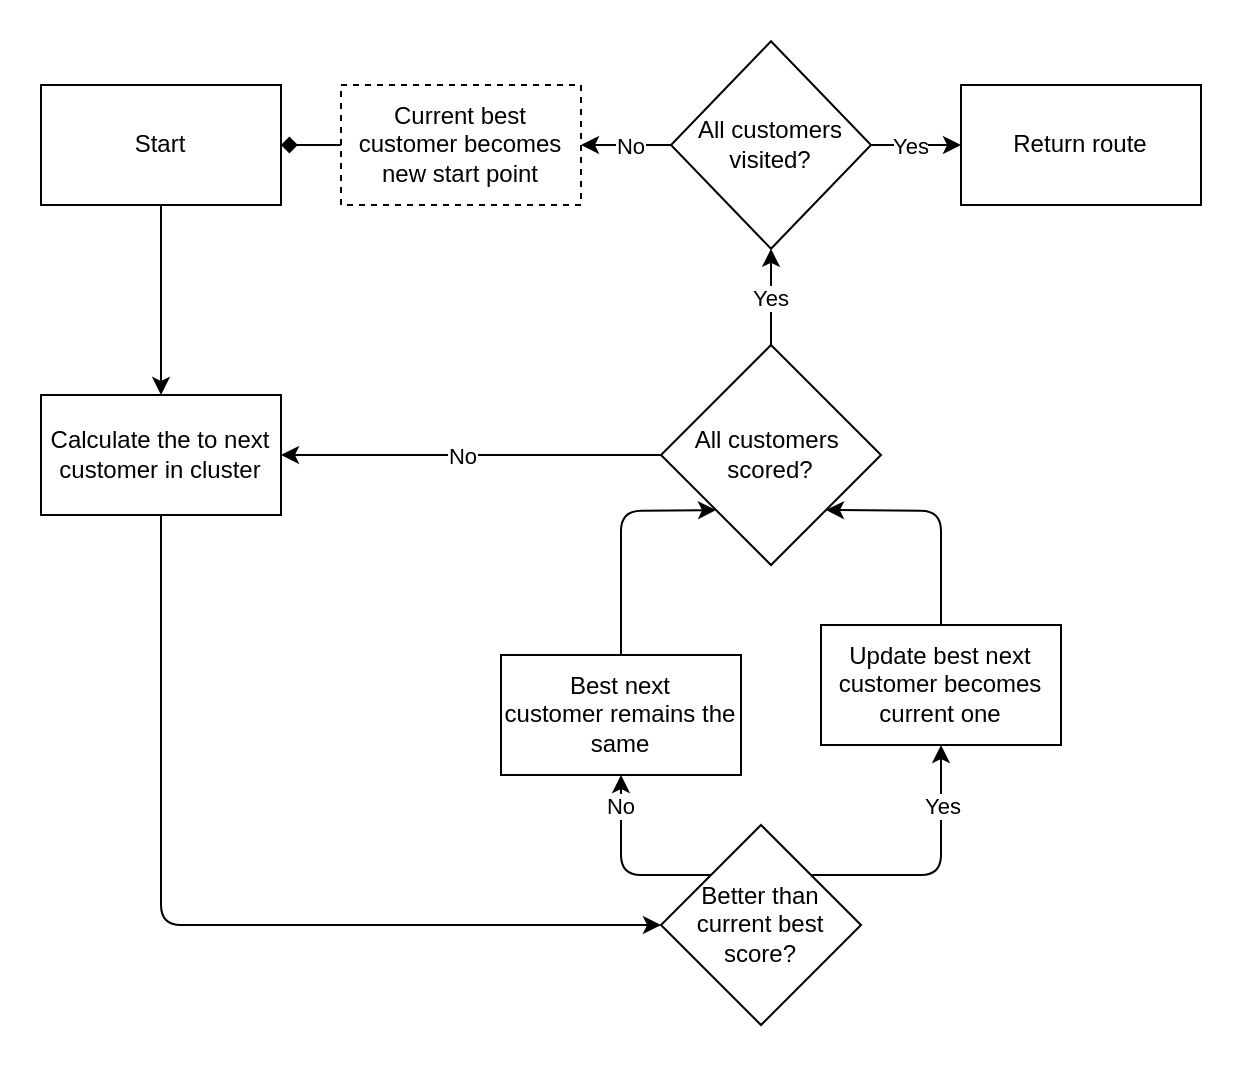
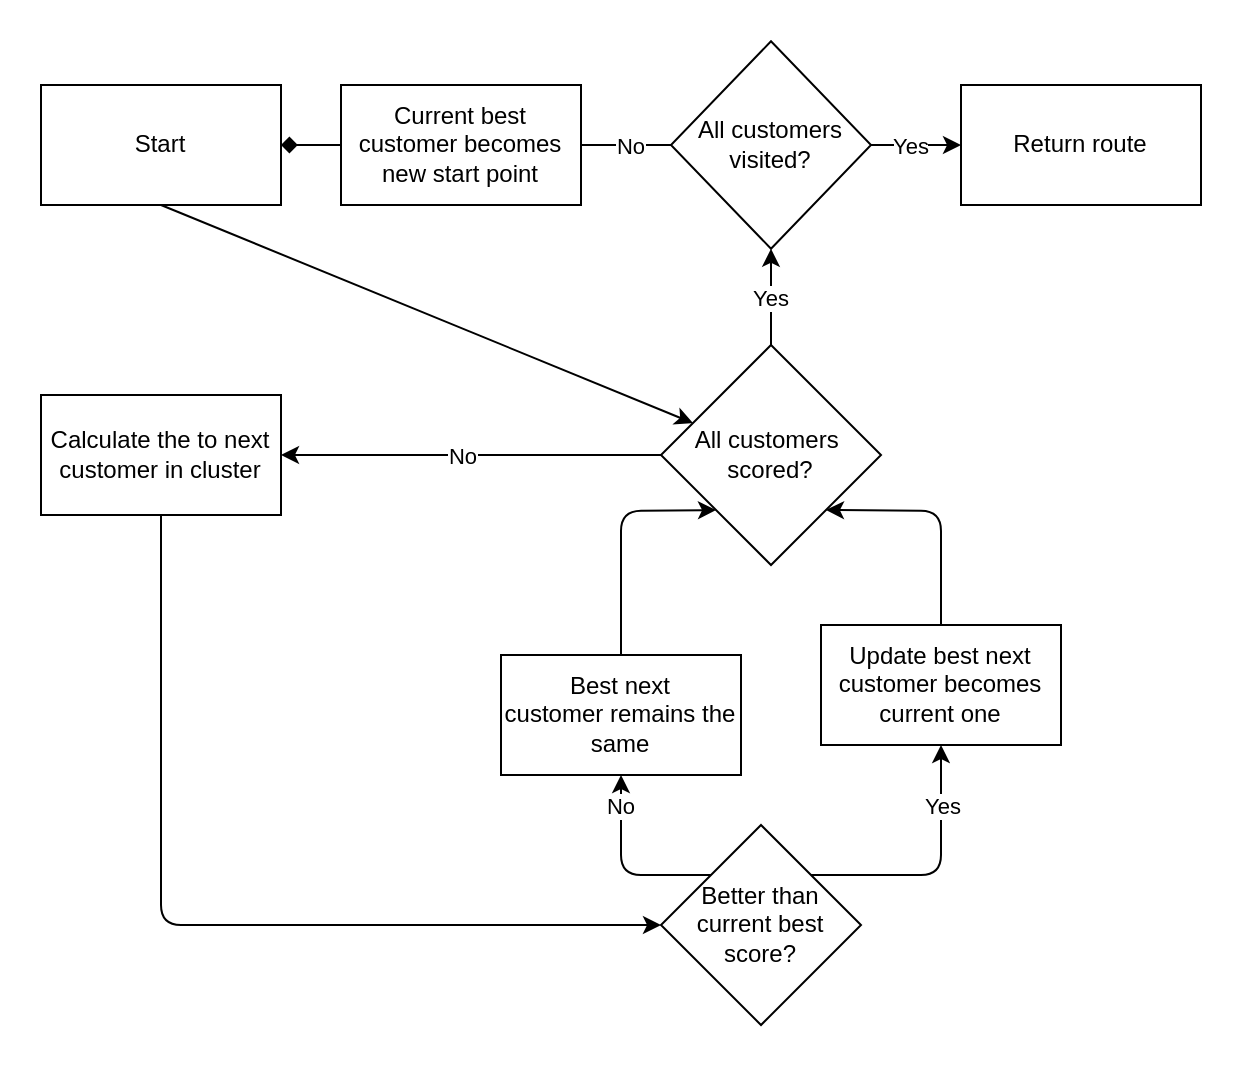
node "Current best customer becomes new start point": style dashed -> solid
edge "All customers visited?" -> "Current best customer becomes new start point": arrowhead classic -> none
edge "Start" -> "Calculate the to next customer in cluster": now "Start" -> "All customers scored?"
